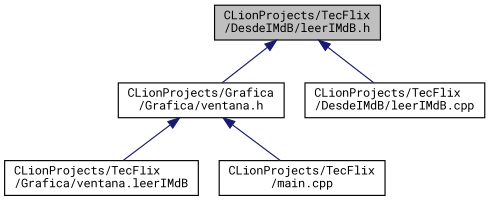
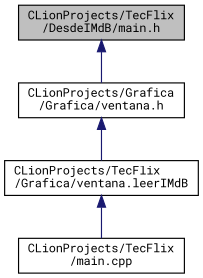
node "CLionProjects/TecFlix /DesdeIMdB/leerIMdB.h": label "CLionProjects/TecFlix /DesdeIMdB/leerIMdB.h" -> "CLionProjects/TecFlix /DesdeIMdB/main.h"
node "CLionProjects/TecFlix /DesdeIMdB/leerIMdB.cpp": removed
edge "CLionProjects/TecFlix /main.cpp" -> "CLionProjects/Grafica /Grafica/ventana.h": now "CLionProjects/TecFlix /main.cpp" -> "CLionProjects/TecFlix /Grafica/ventana.leerIMdB"
